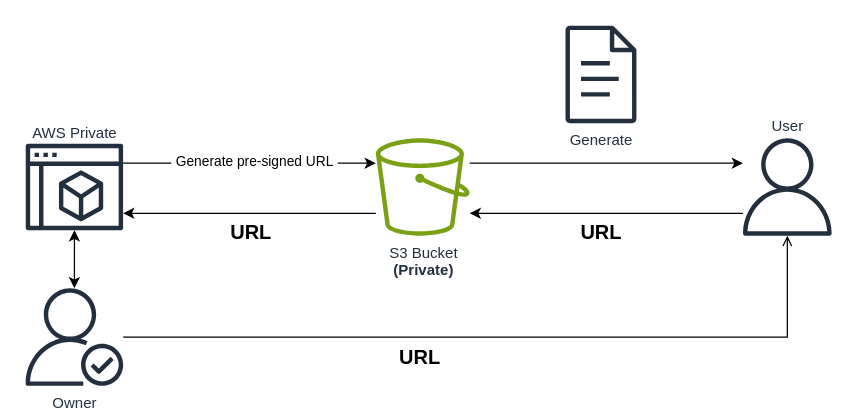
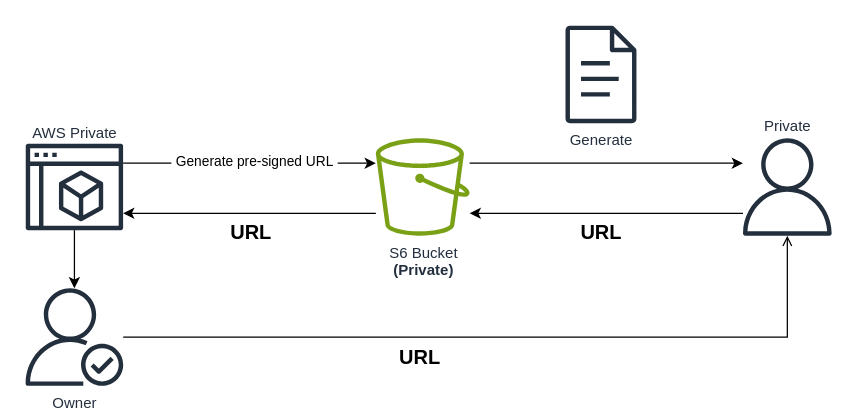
node "User": label "User" -> "Private"
edge "AWS Private" -- "Owner": arrowhead classic -> none
node "S3 Bucket (Private)": label "S3 Bucket (Private)" -> "S6 Bucket (Private)"
